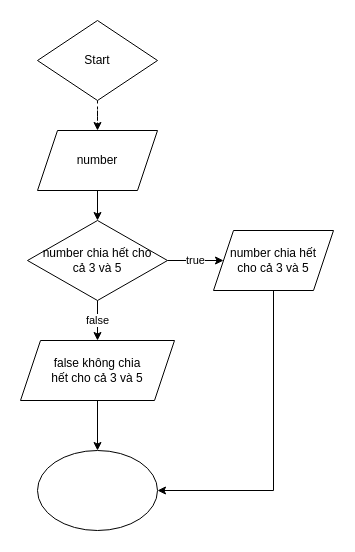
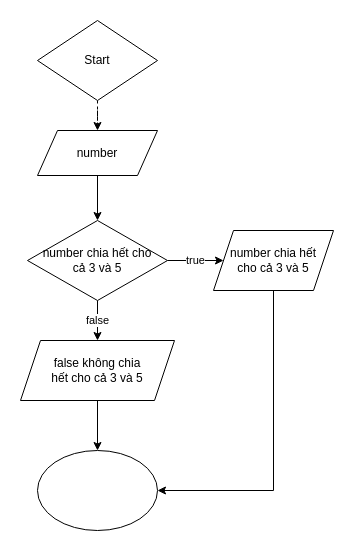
node "number": size 120x60 -> 120x45
